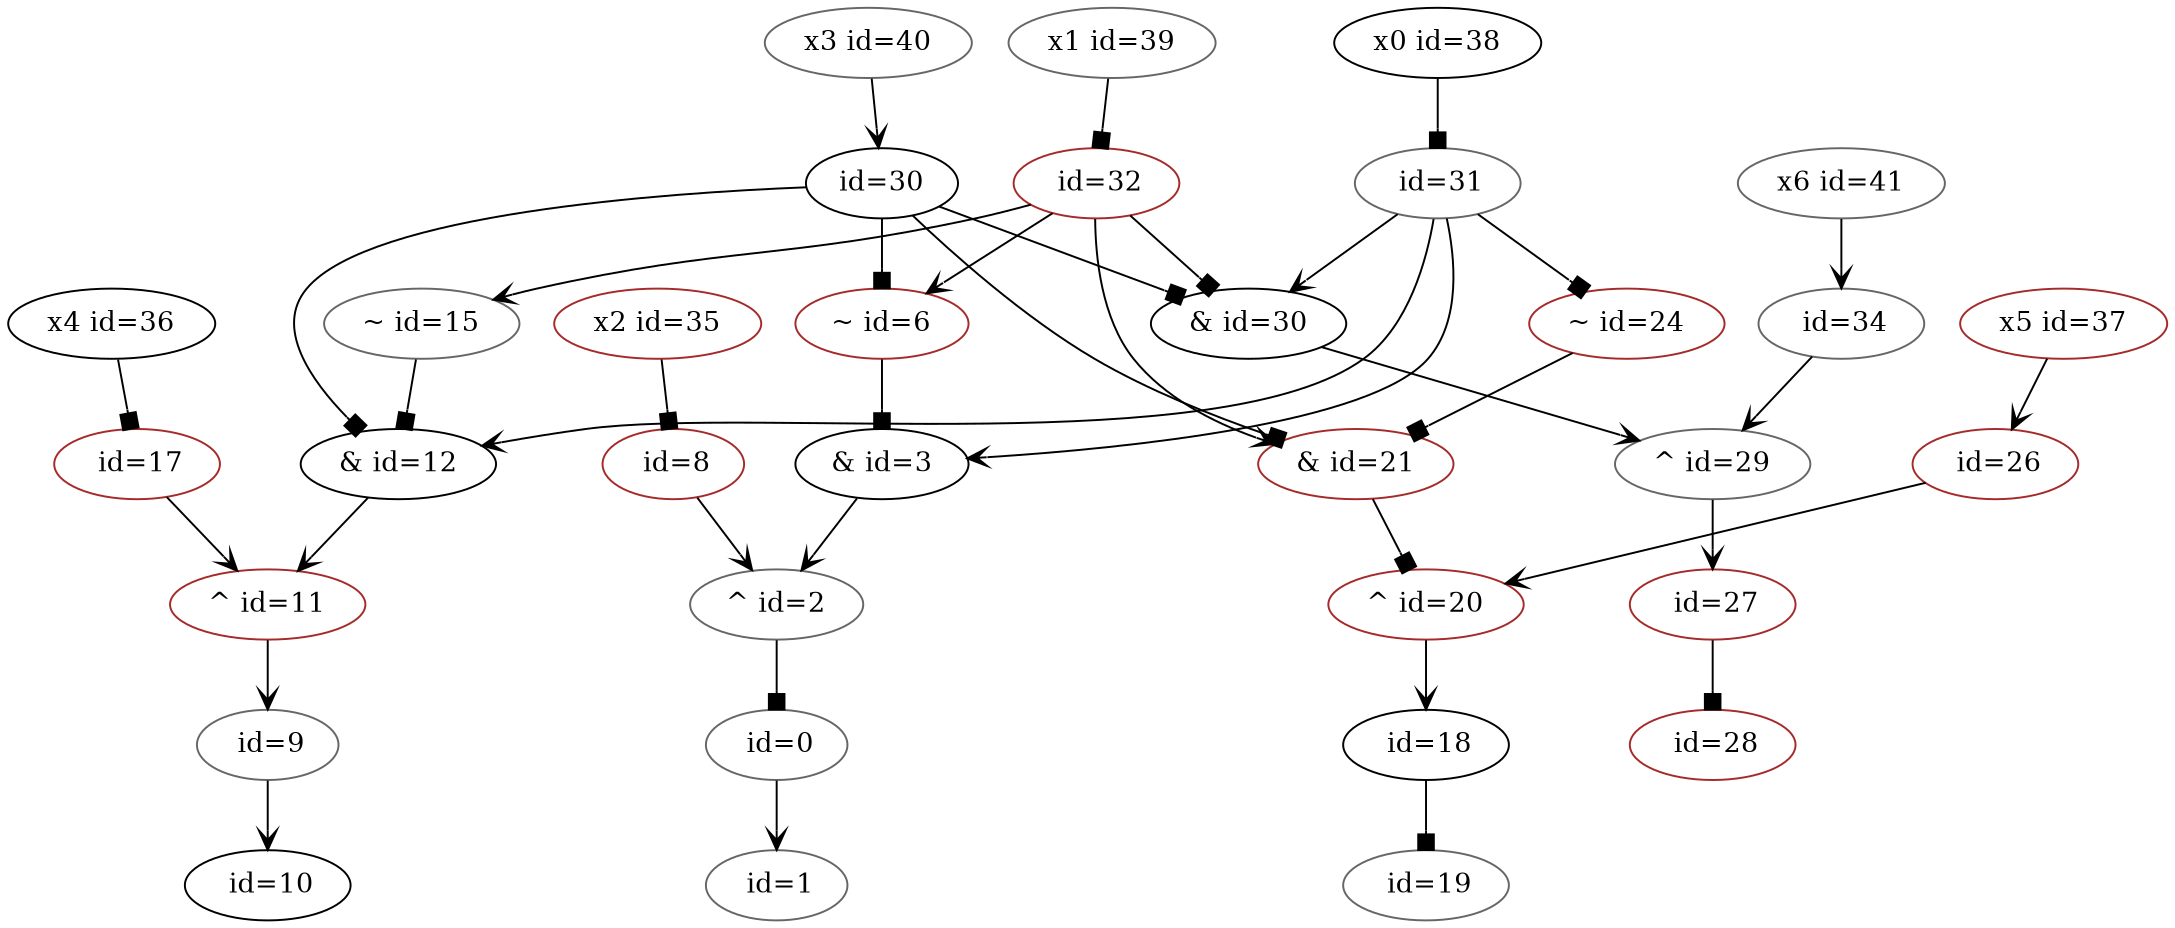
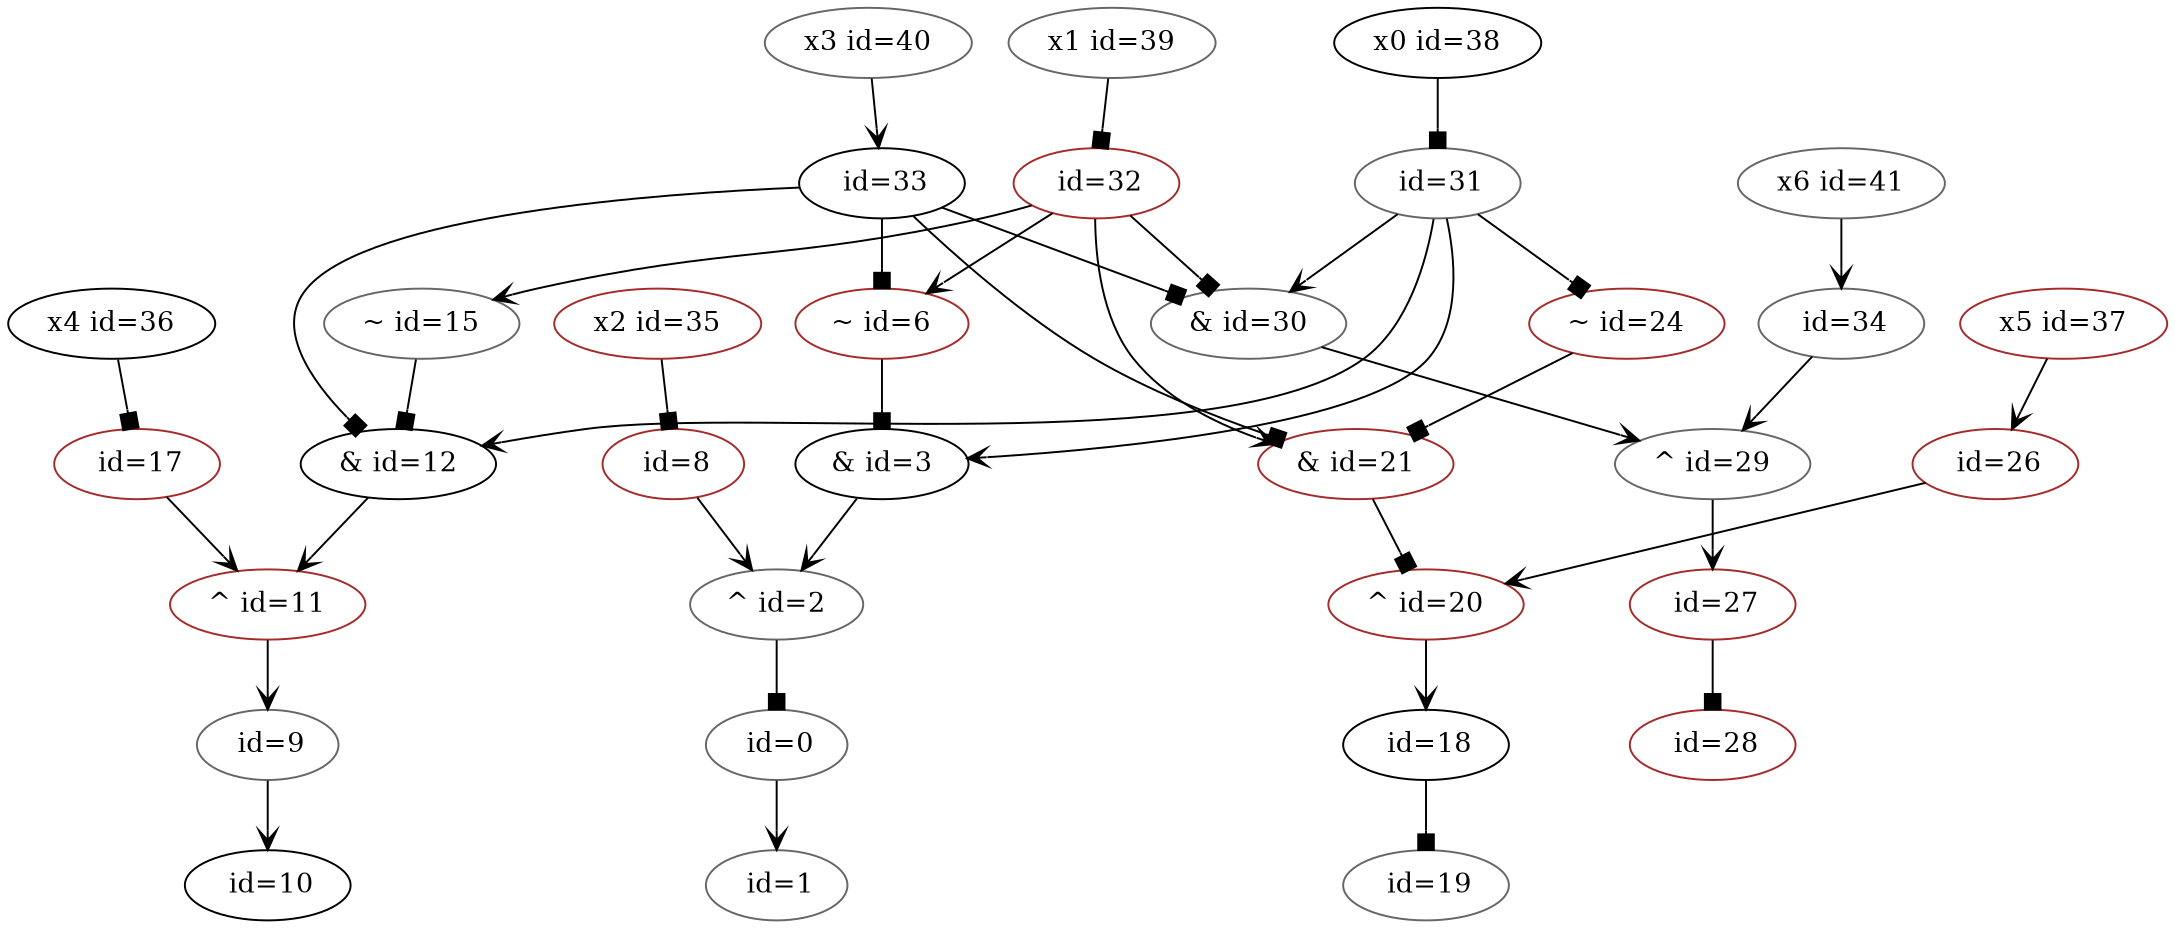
node "id=30": label "id=30" -> "id=33"
node "& id=30": color black -> gray40
